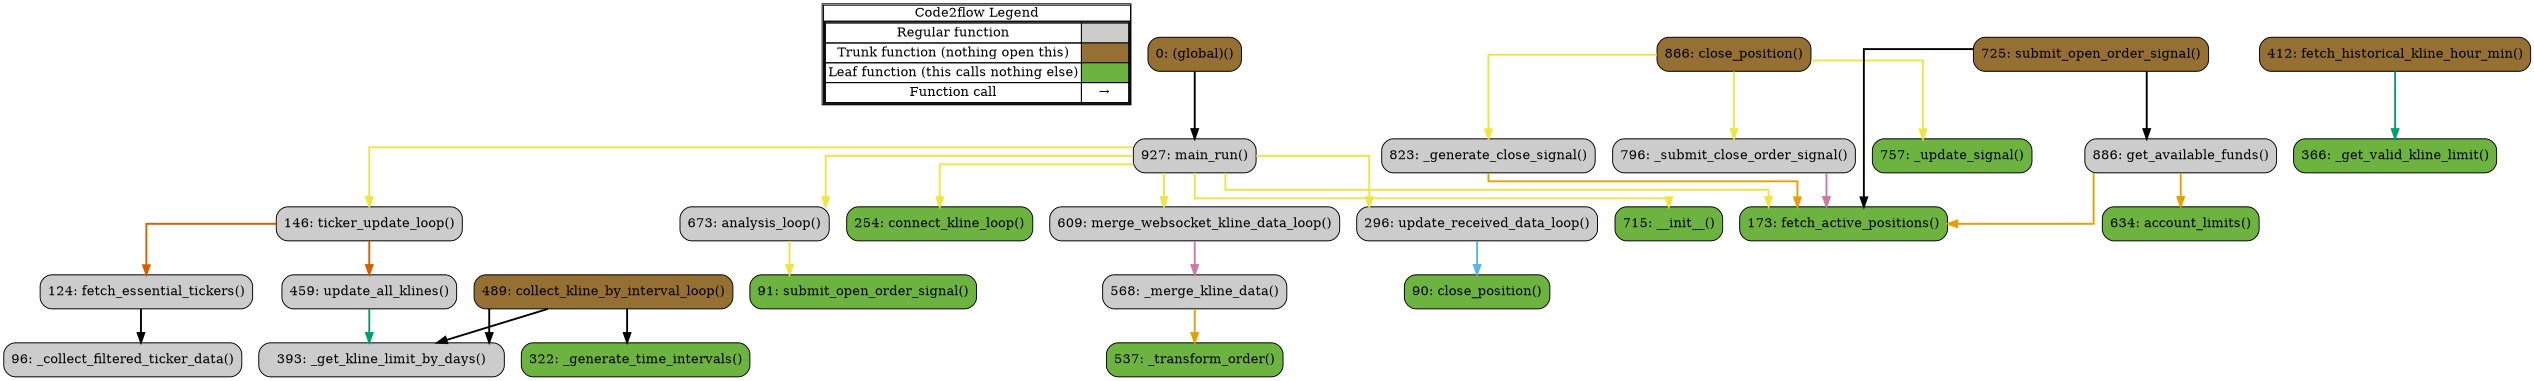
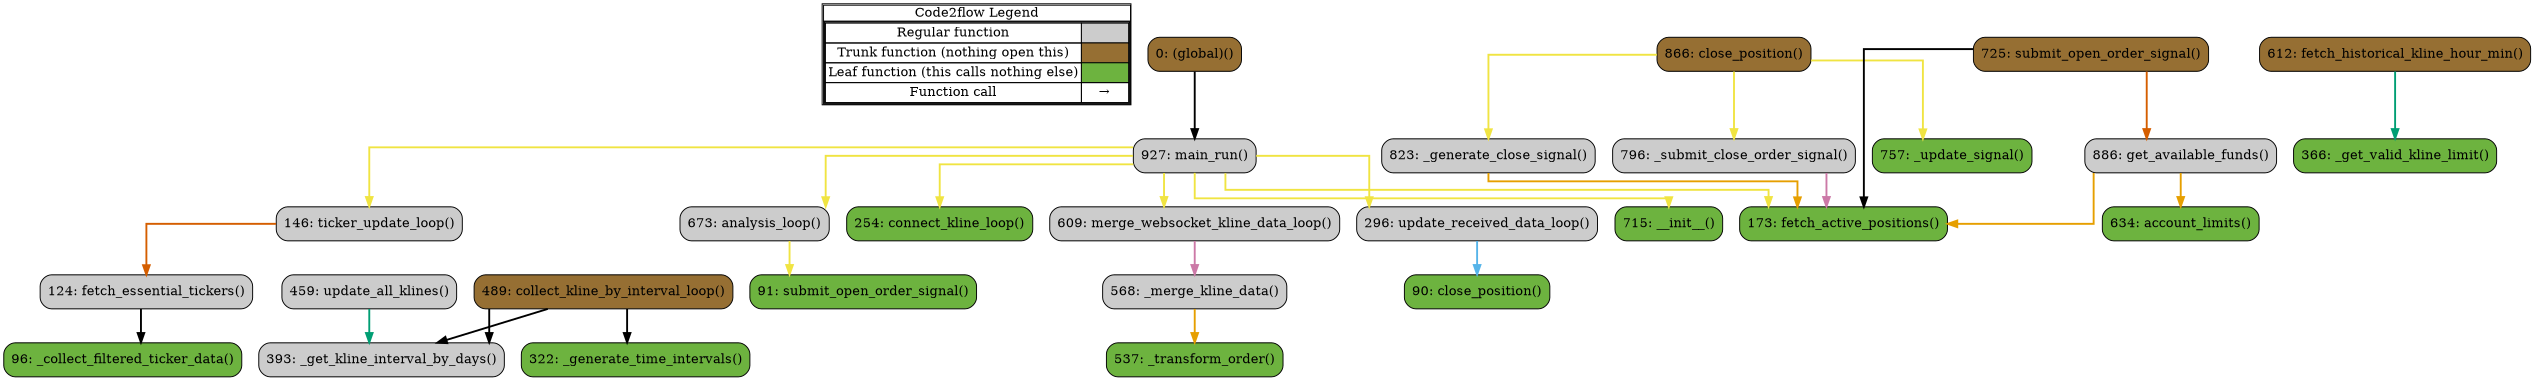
node "412: fetch_historical_kline_hour_min()": label "412: fetch_historical_kline_hour_min()" -> "612: fetch_historical_kline_hour_min()"
edge "725: submit_open_order_signal()" -> "886: get_available_funds()": color #000000 -> #d55e00
edge "146: ticker_update_loop()" -> "459: update_all_klines()": removed
node "96: _collect_filtered_ticker_data()": fillcolor #cccccc -> #6db33f
node "393: _get_kline_limit_by_days()": label "393: _get_kline_limit_by_days()" -> "393: _get_kline_interval_by_days()"
